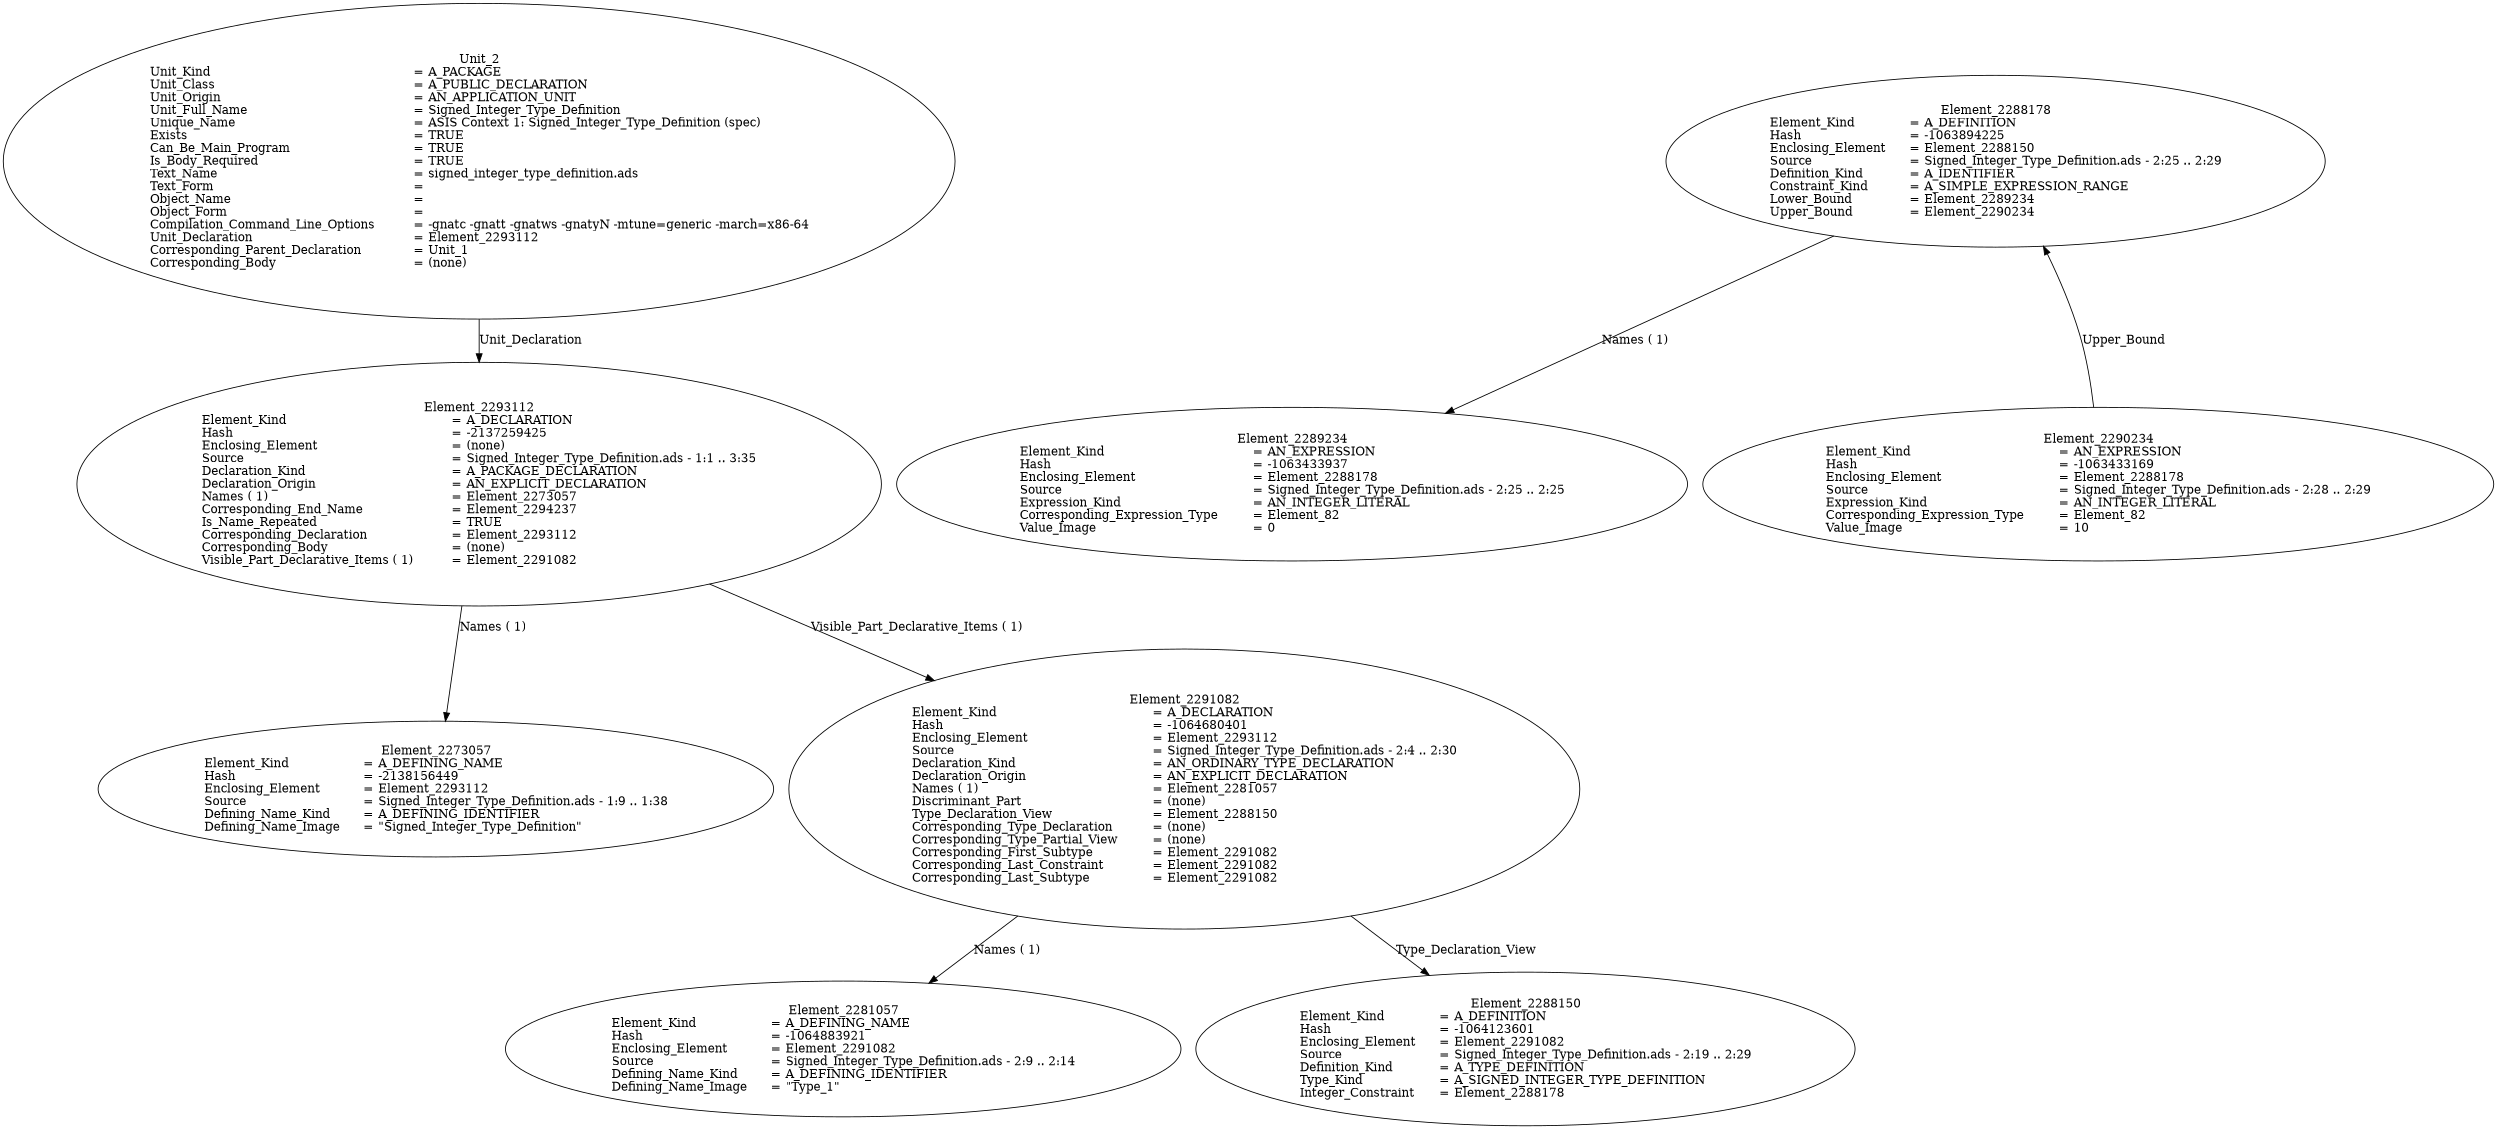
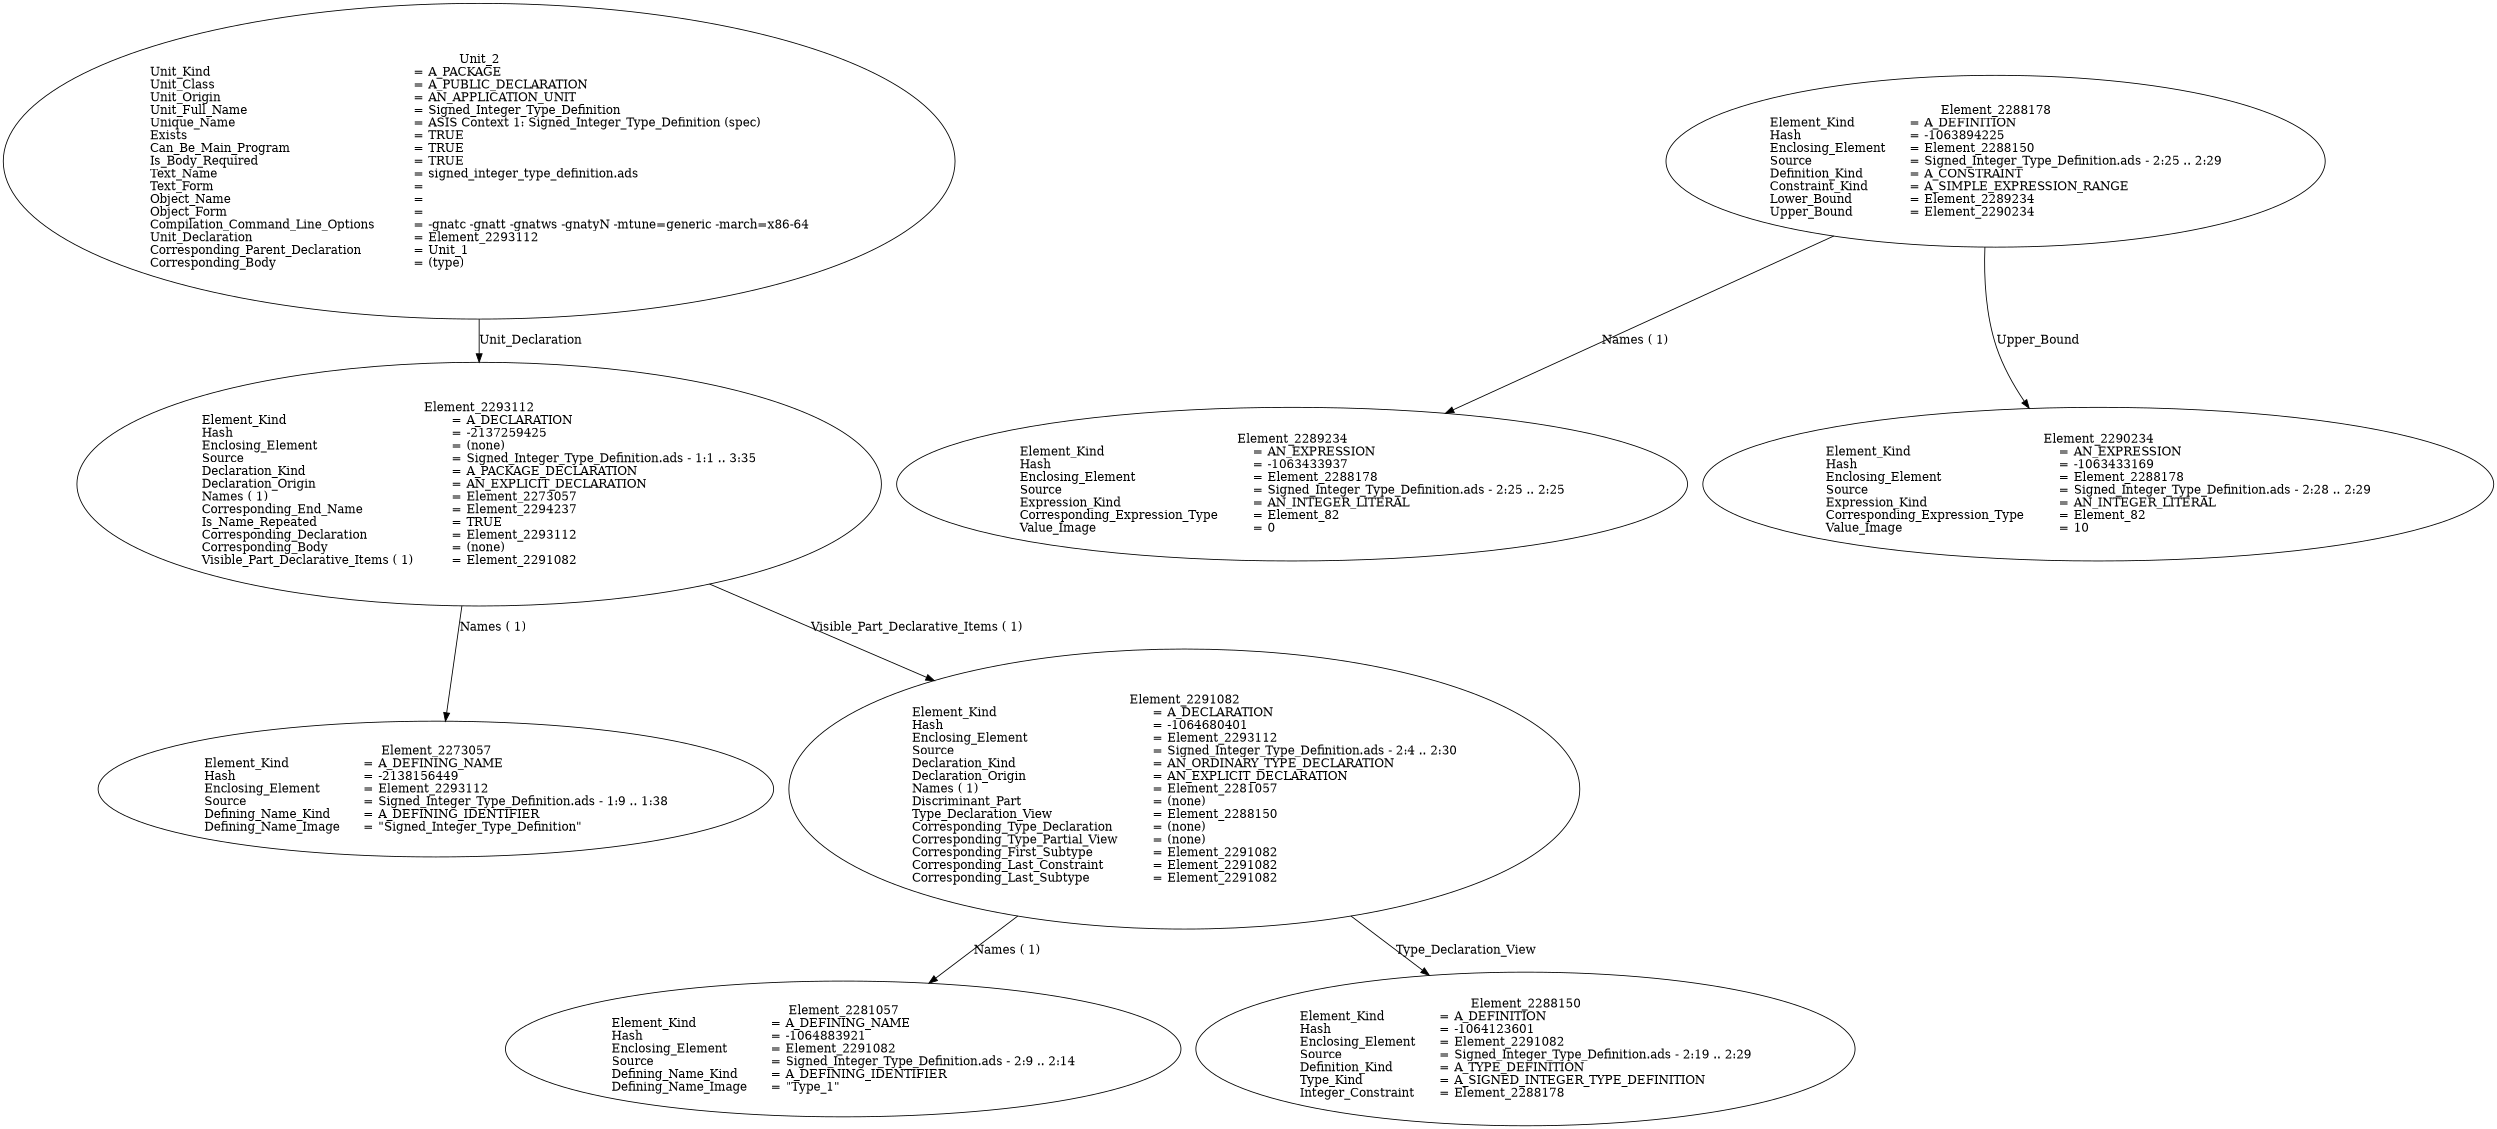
node "Element_2288178": text "A_IDENTIFIER" -> "A_CONSTRAINT"
node "Unit_2": text "(none)" -> "(type)"
edge "Element_2290234" -> "Element_2288178": reversed
